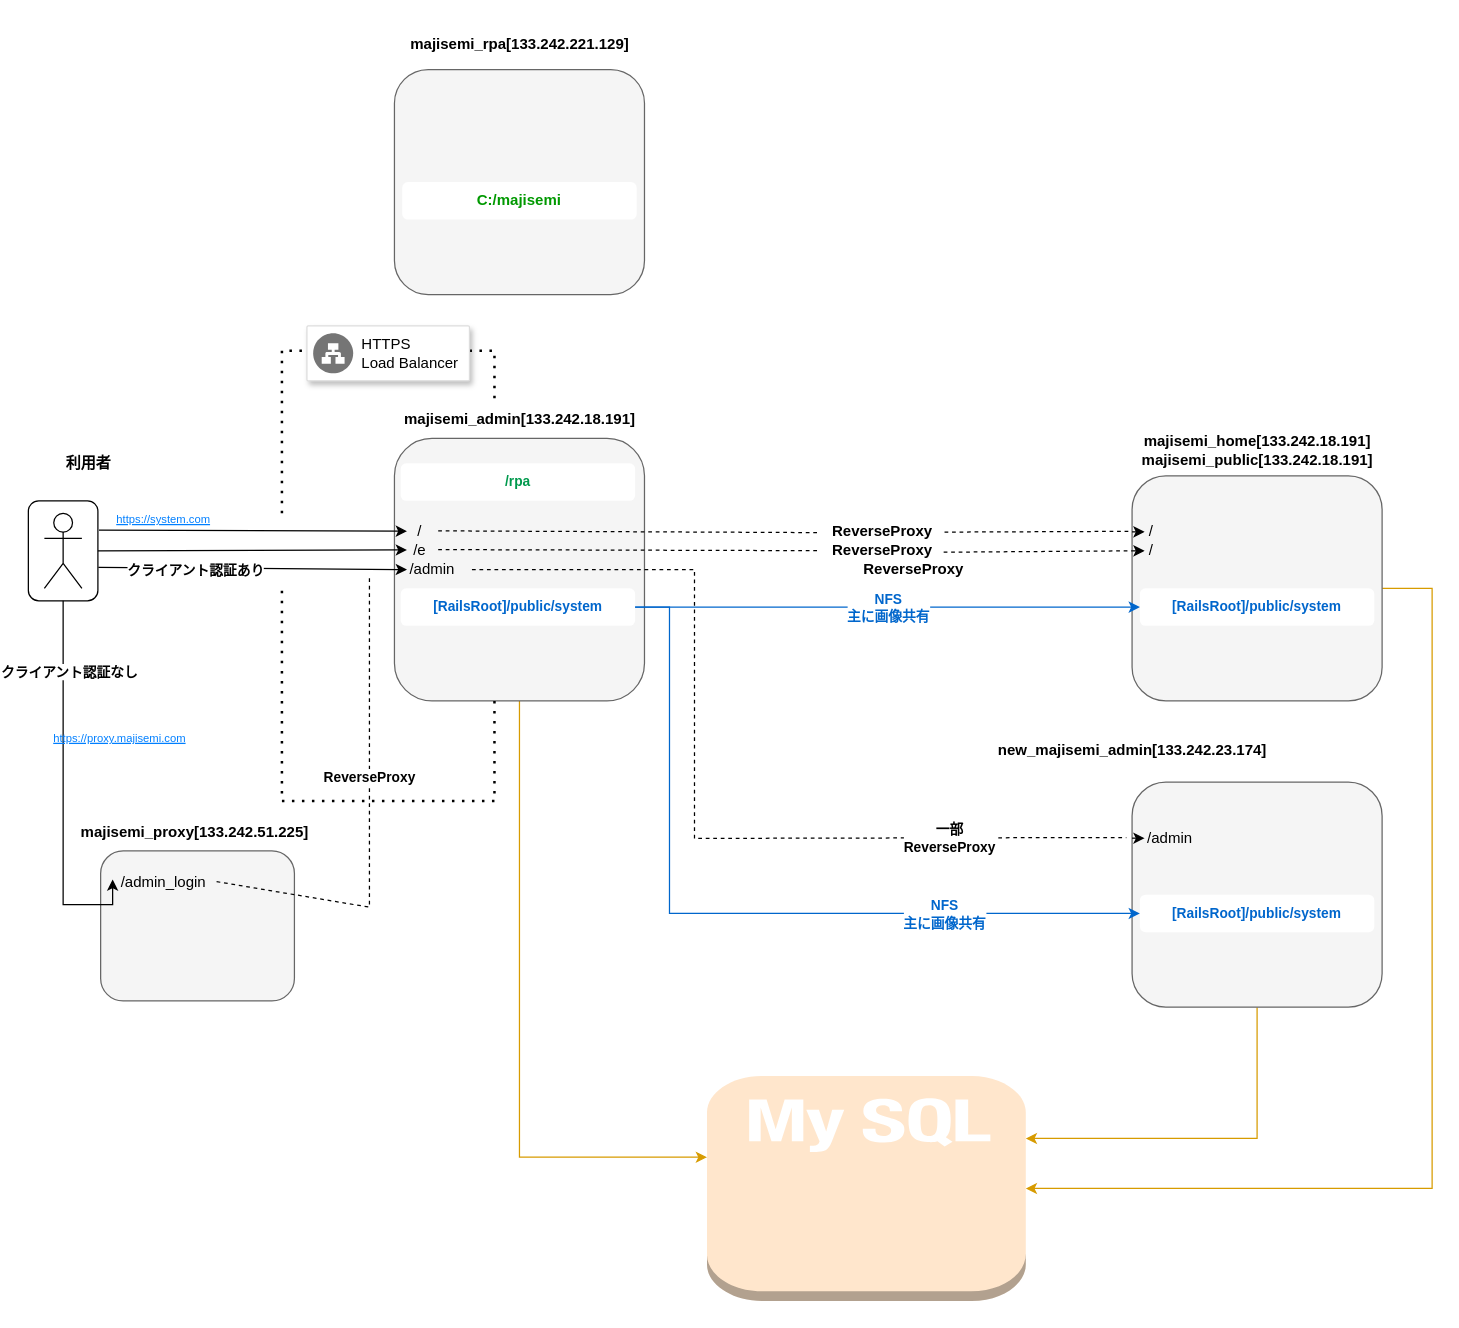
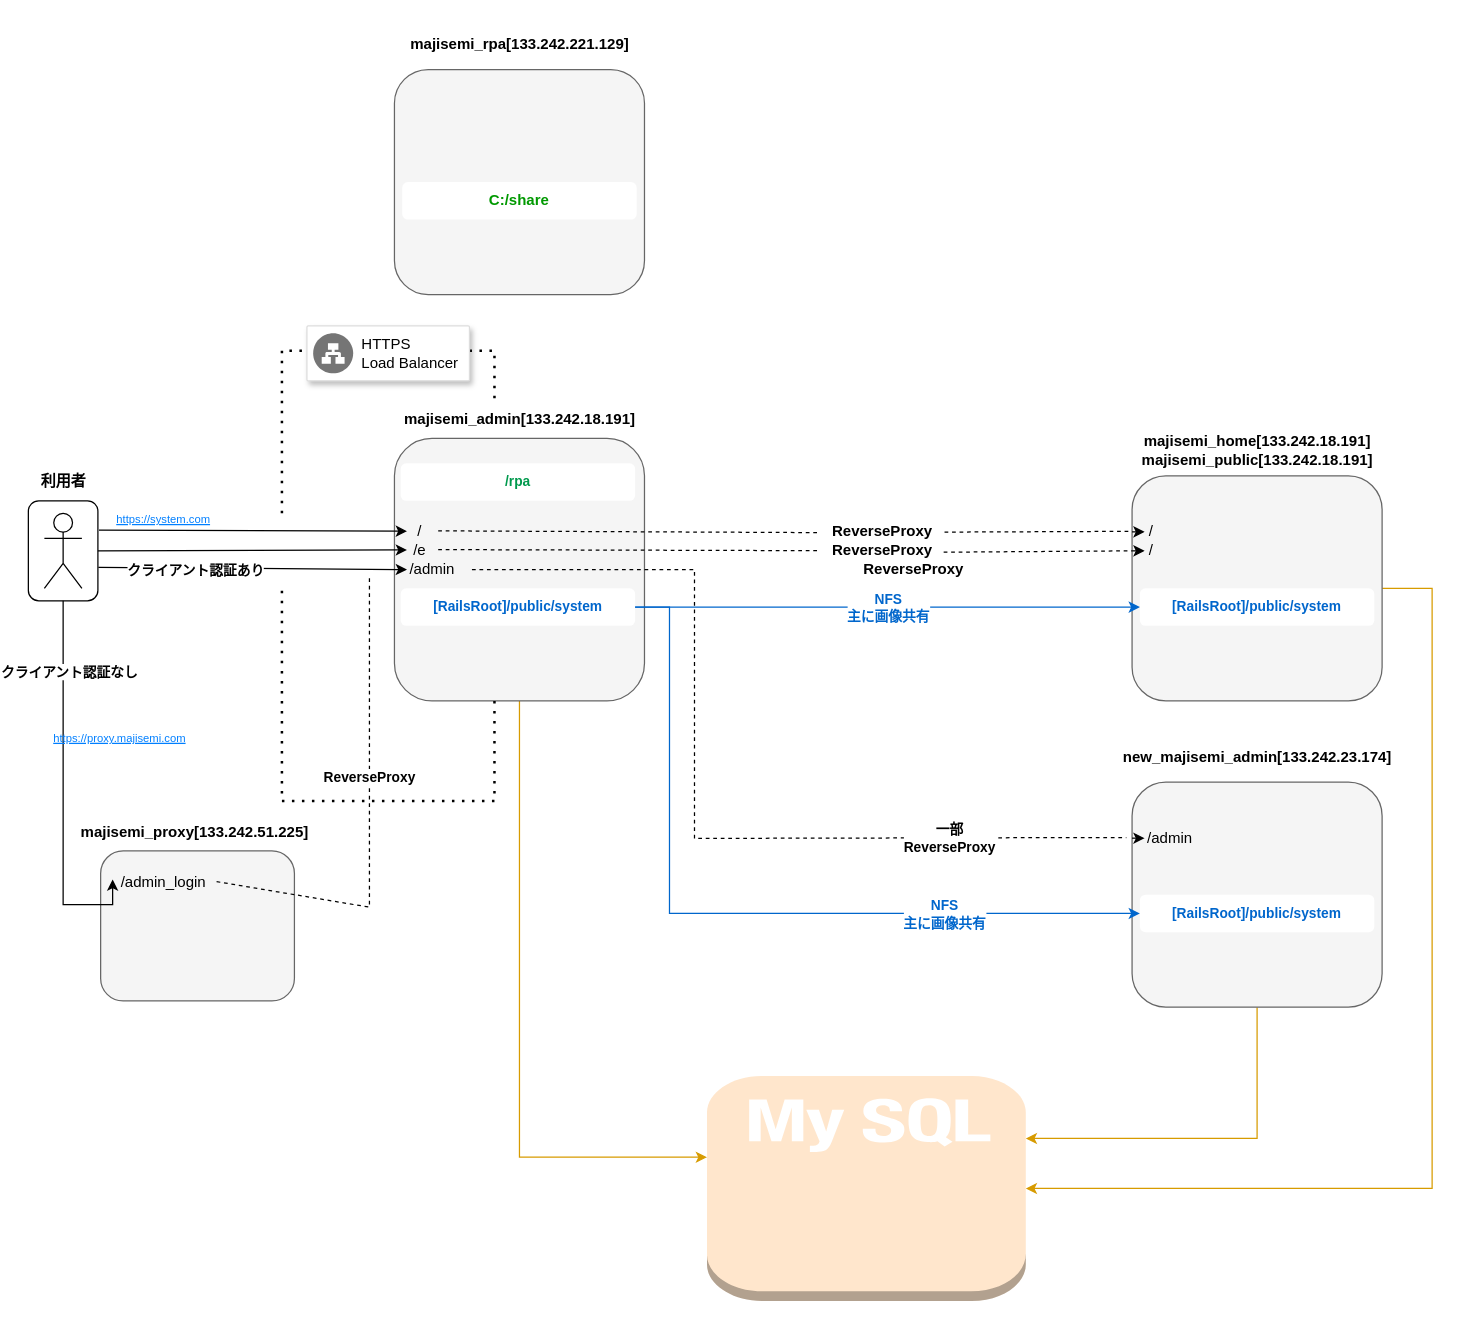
node "C:/majisemi": label "C:/majisemi" -> "C:/share"
node "利用者": moved (88, 463) -> (63, 482)
node "new_majisemi_admin[133.242.23.174]": moved (1132, 751) -> (1257, 757)
